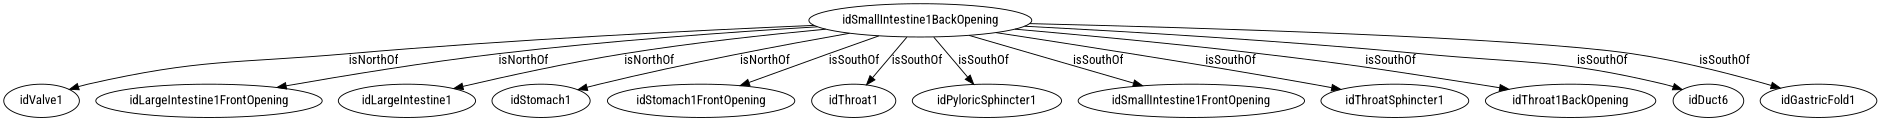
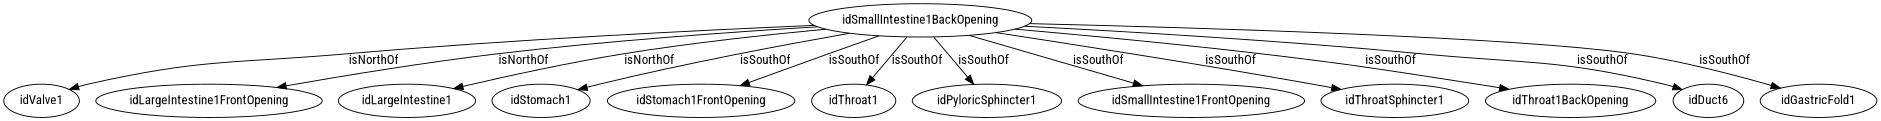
edge "idSmallIntestine1BackOpening" -> "idStomach1": label "isNorthOf" -> "isSouthOf"
